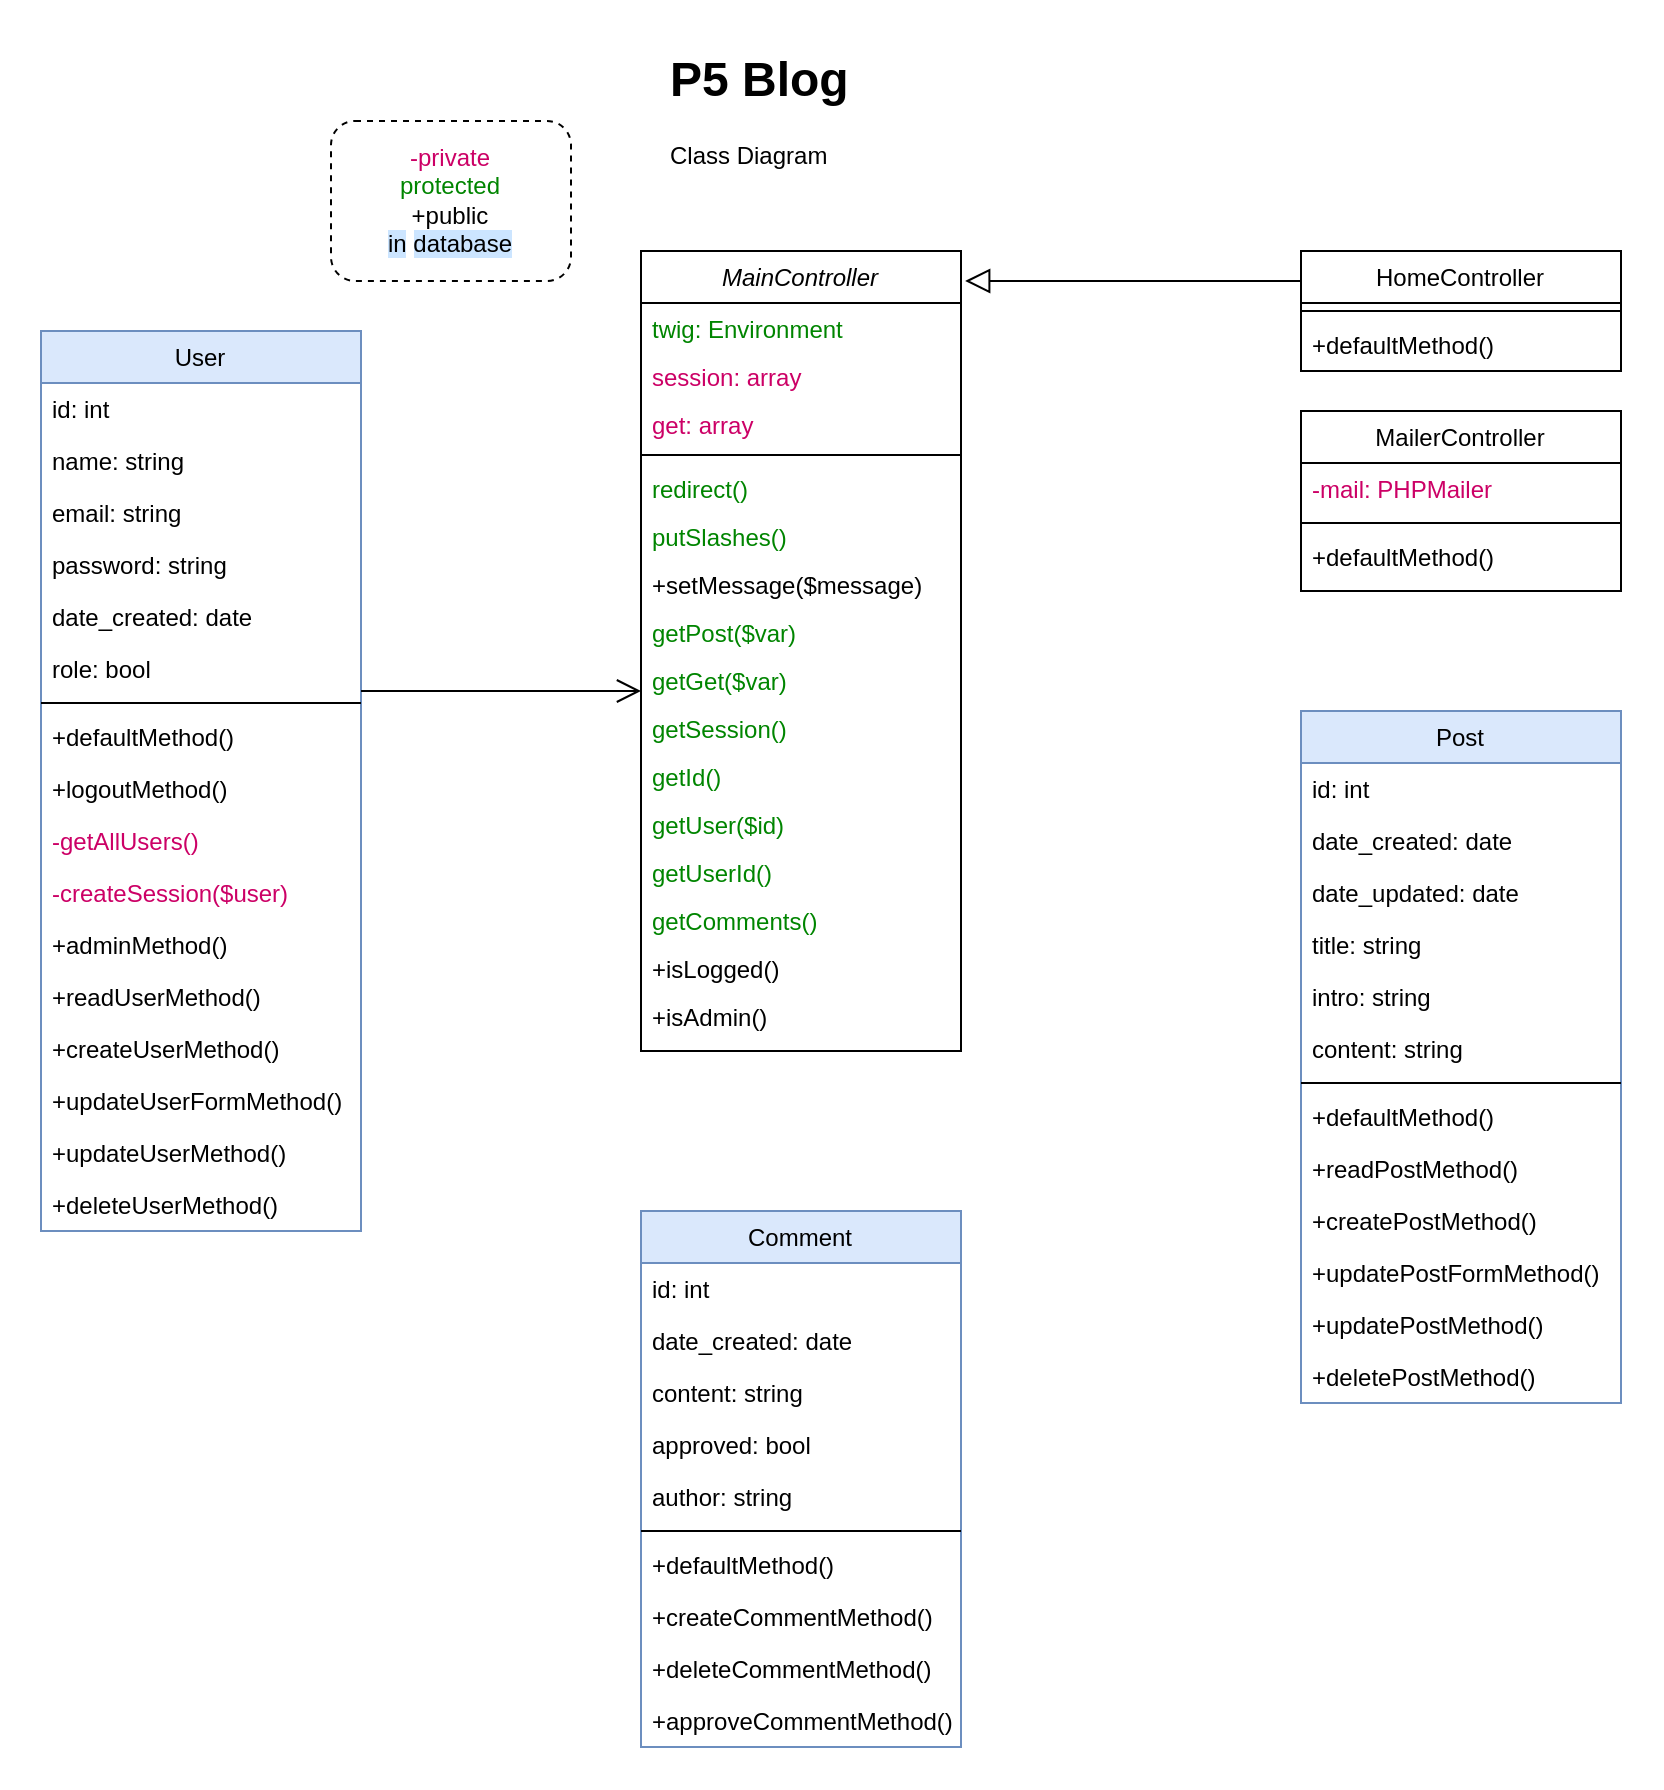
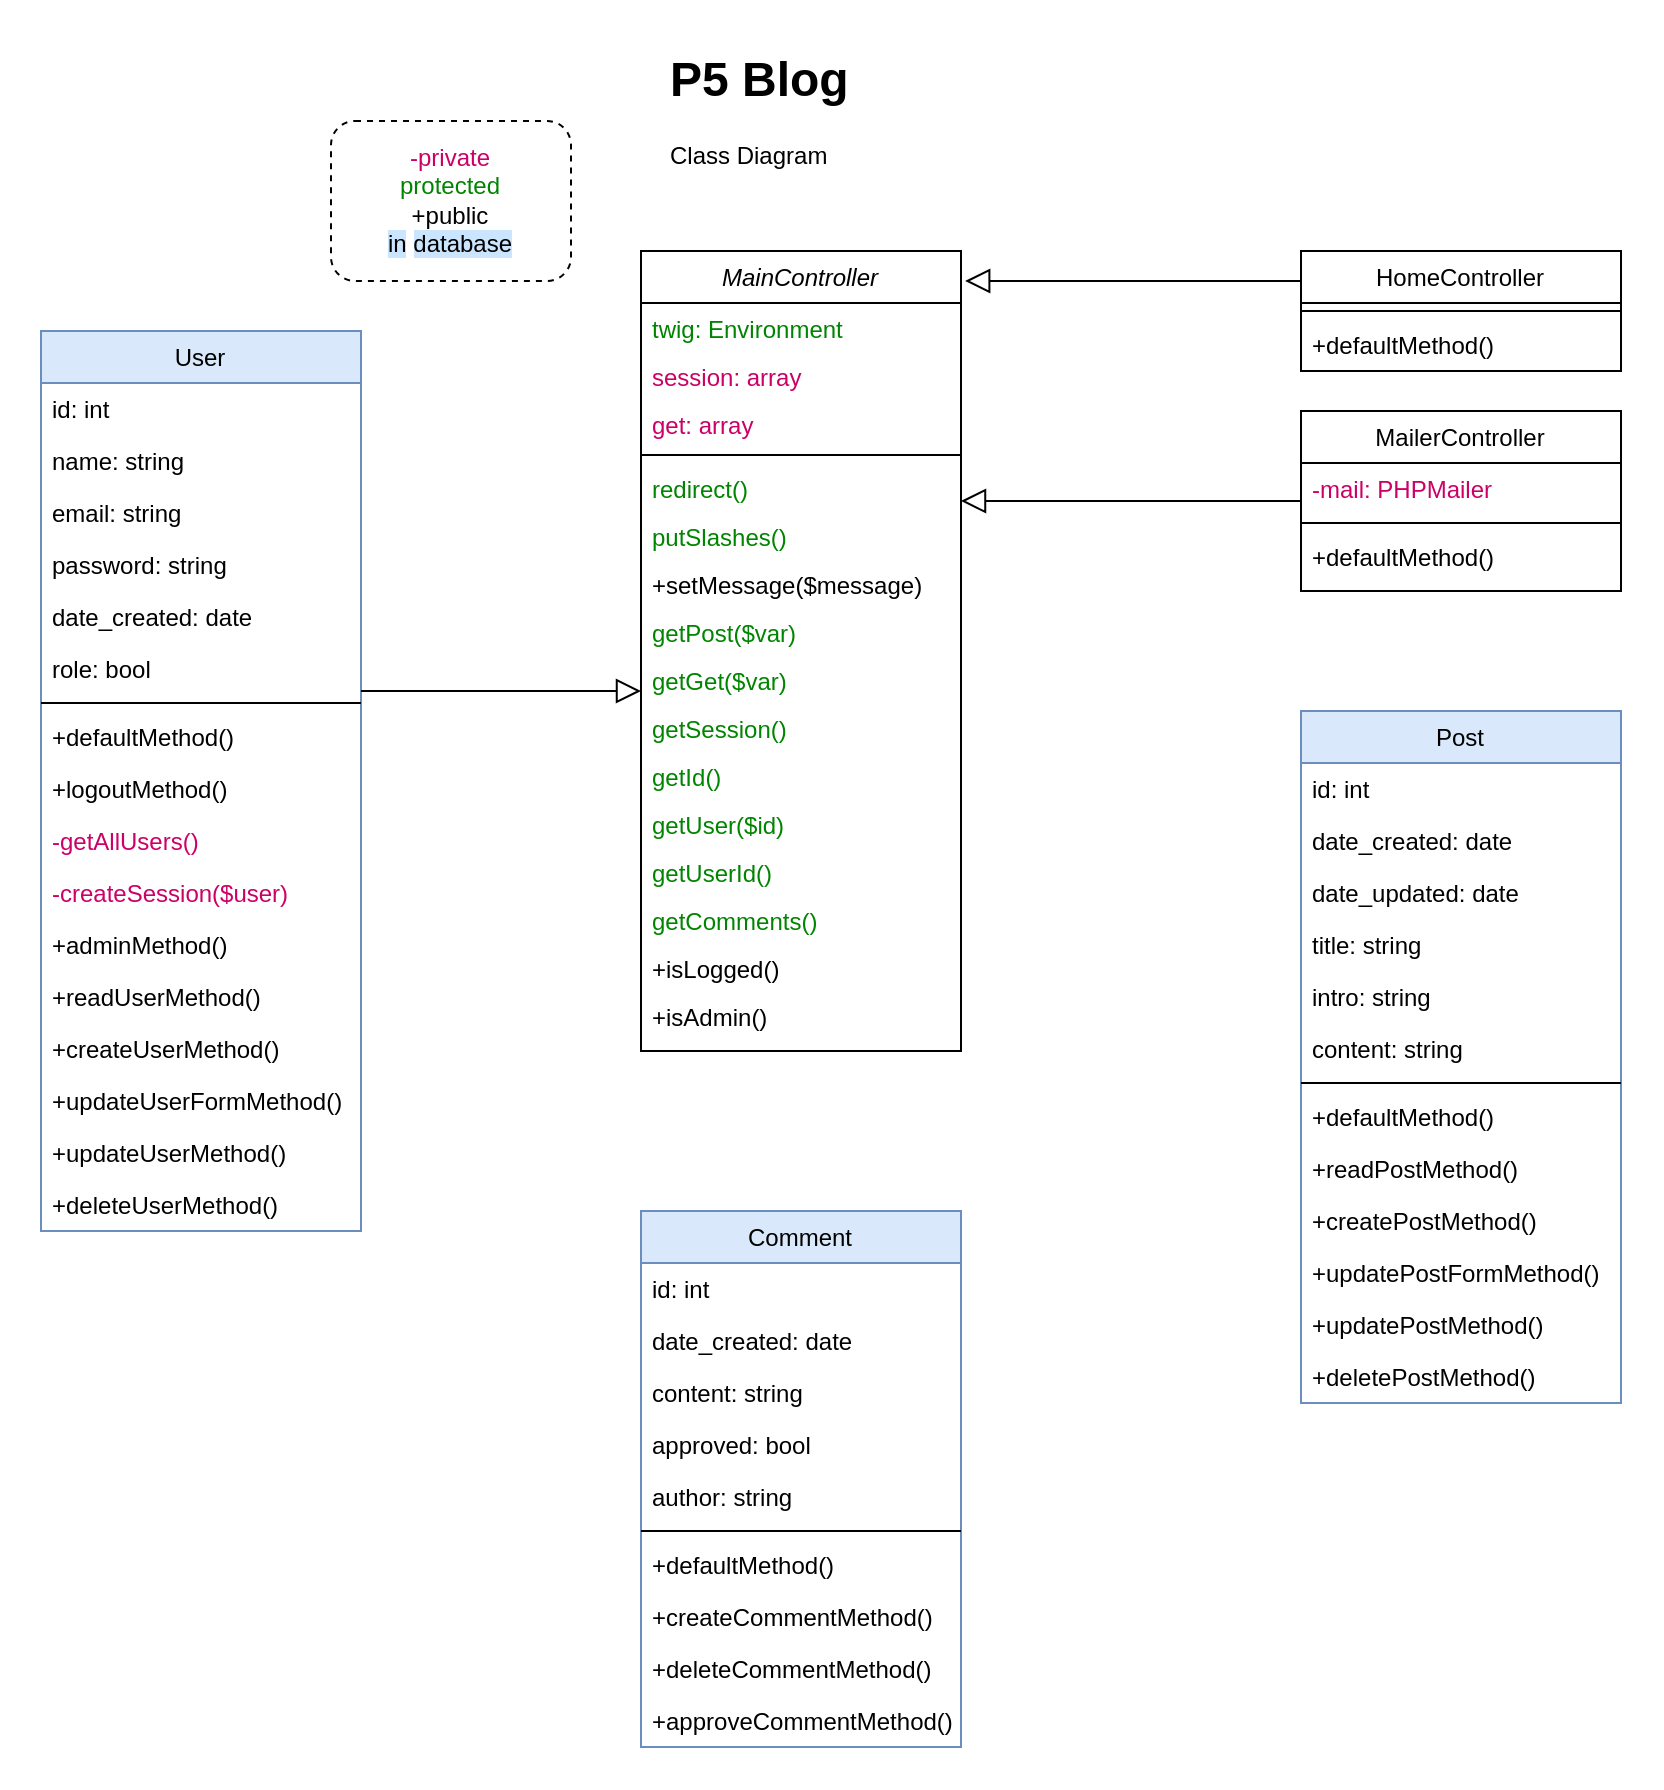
edge "MailerController" -> "MainController": added
edge "User" -> "MainController": arrowhead open -> block
